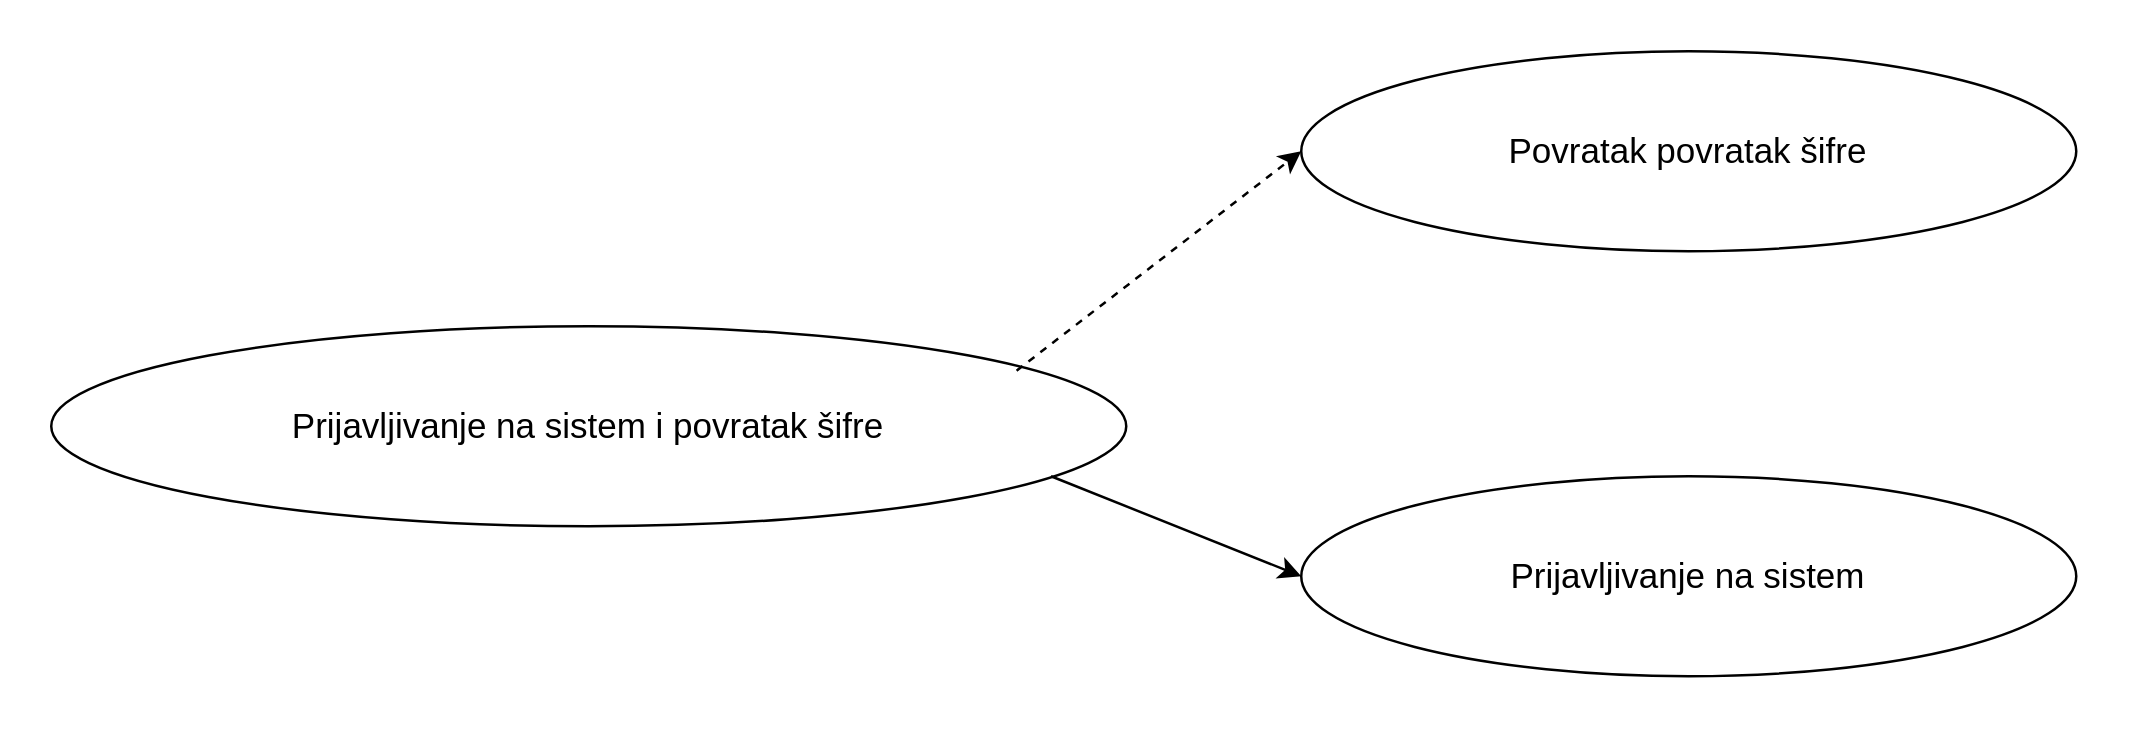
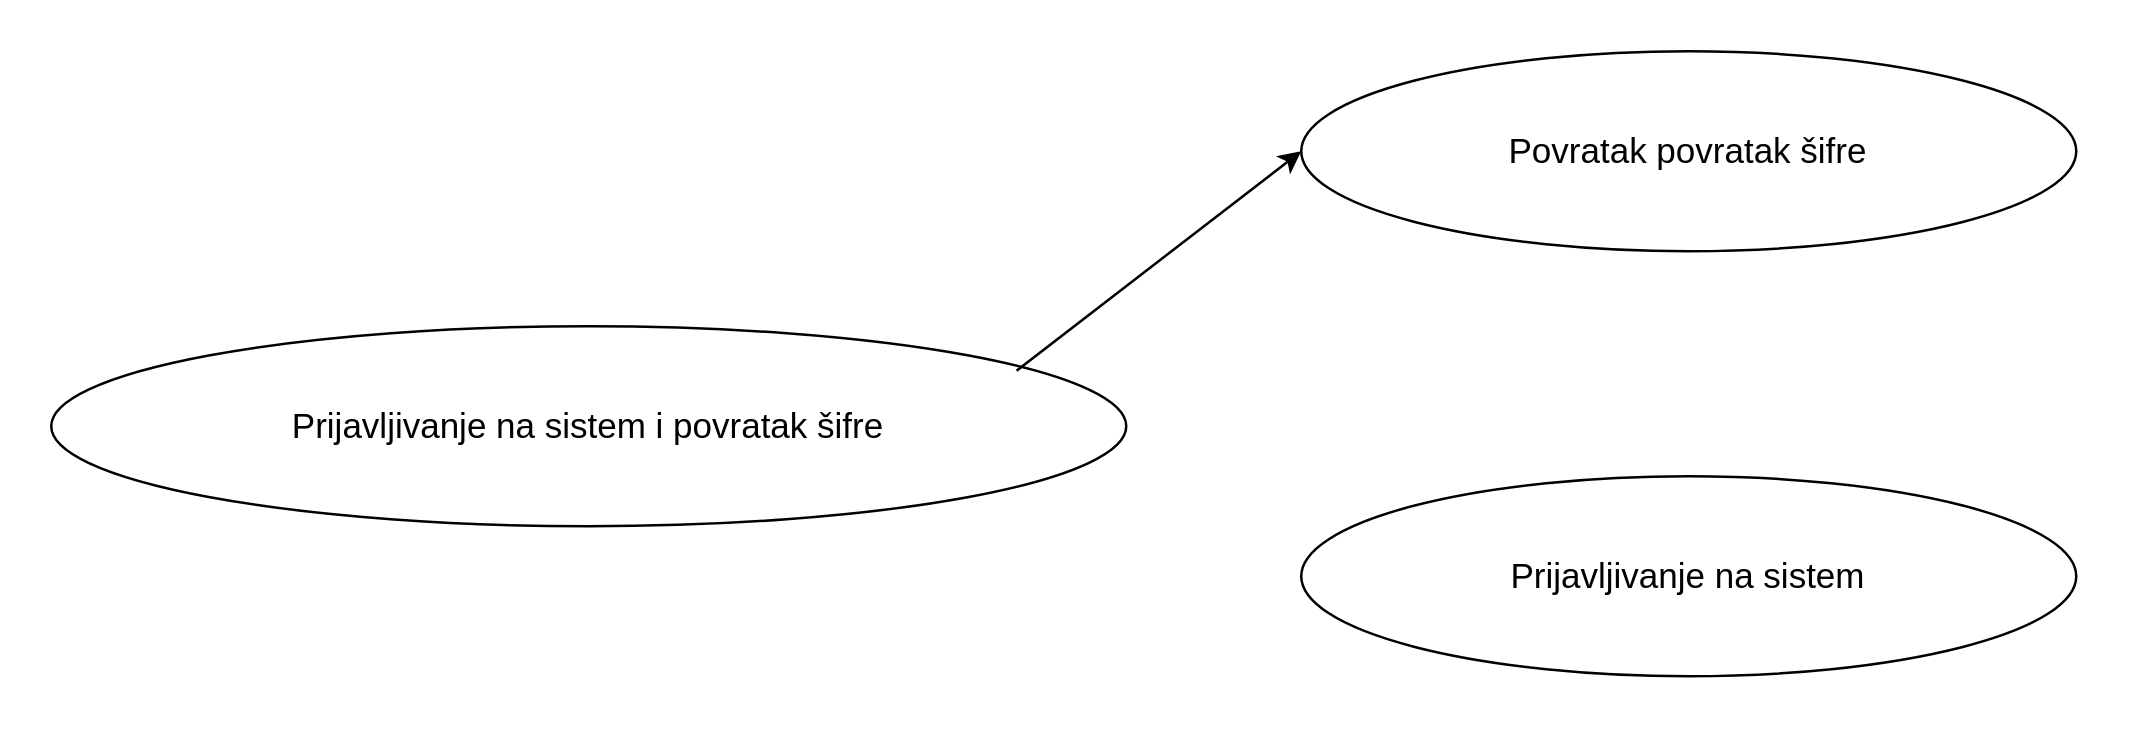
edge "Prijavljivanje na sistem i povratak šifre" -> "Povratak povratak šifre": style dashed -> solid
edge "Prijavljivanje na sistem i povratak šifre" -> "Prijavljivanje na sistem": removed
